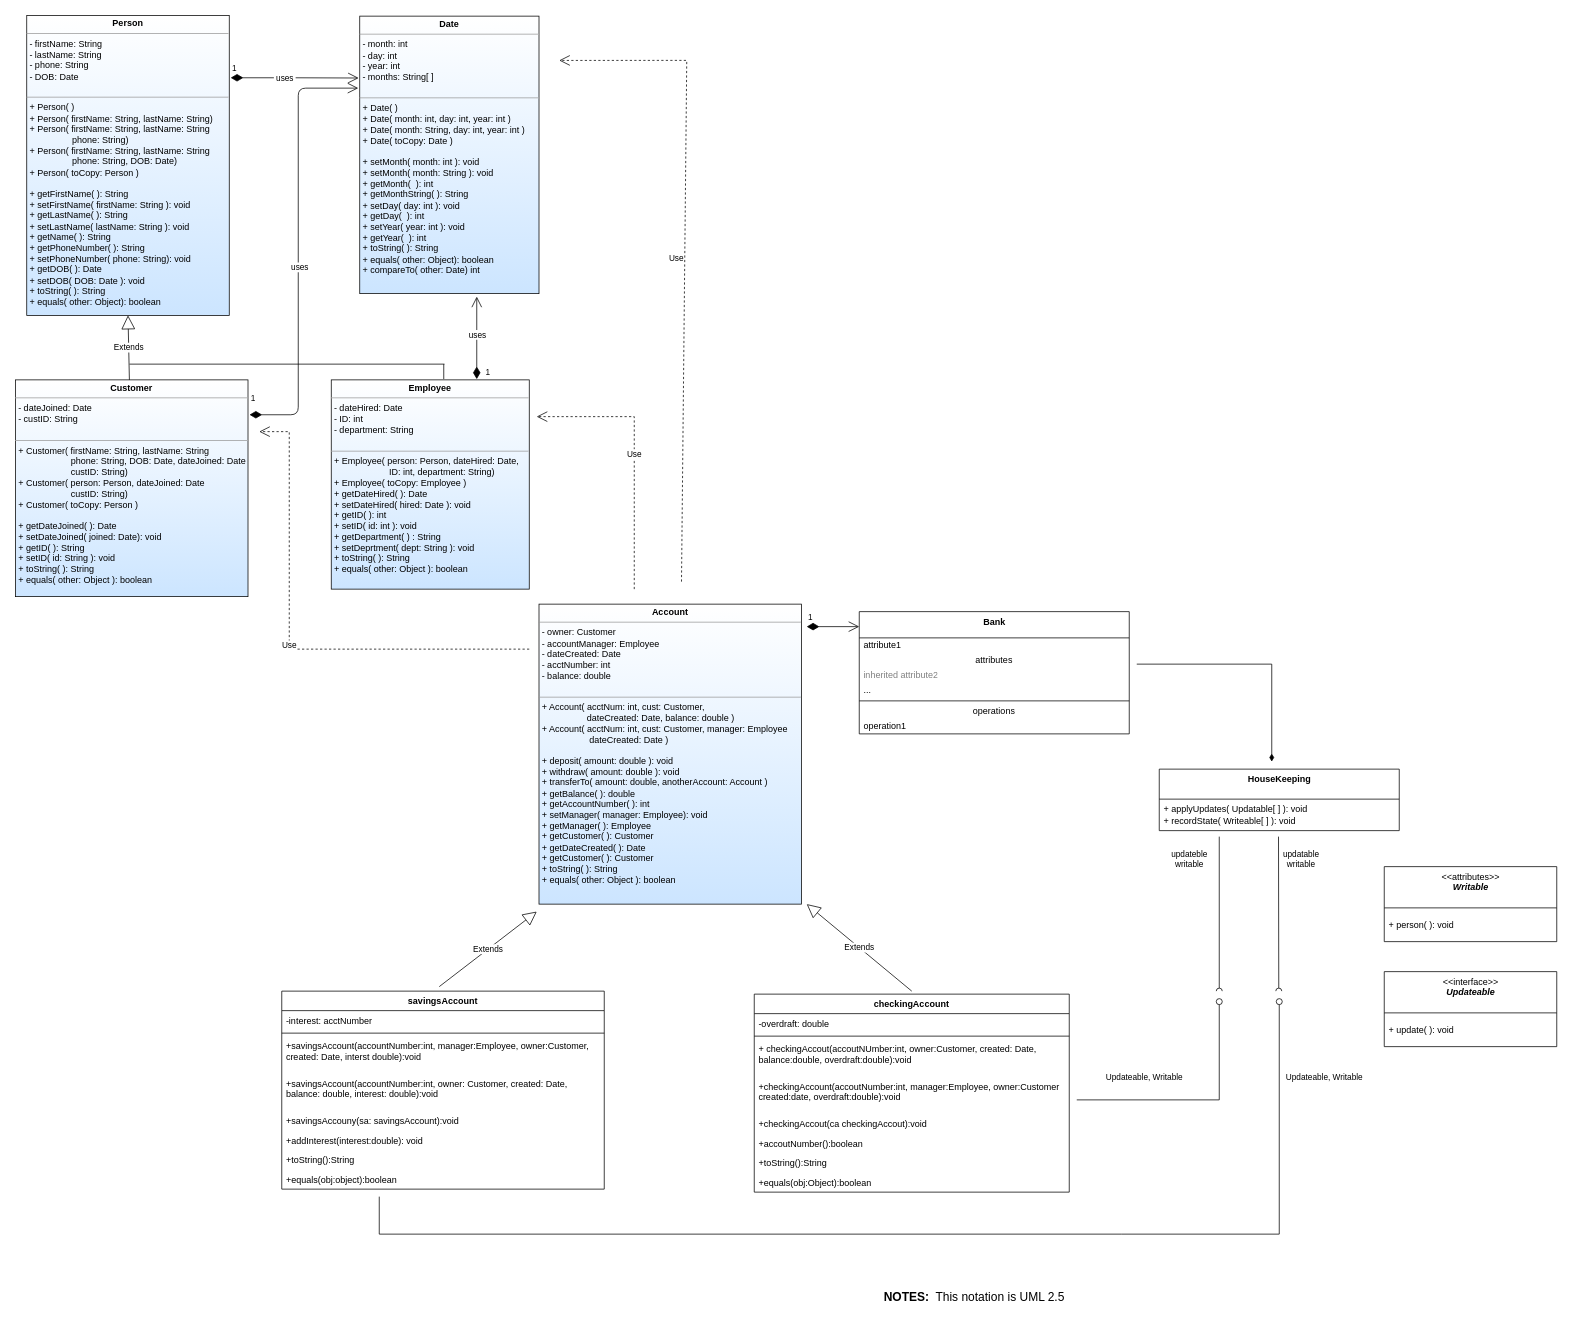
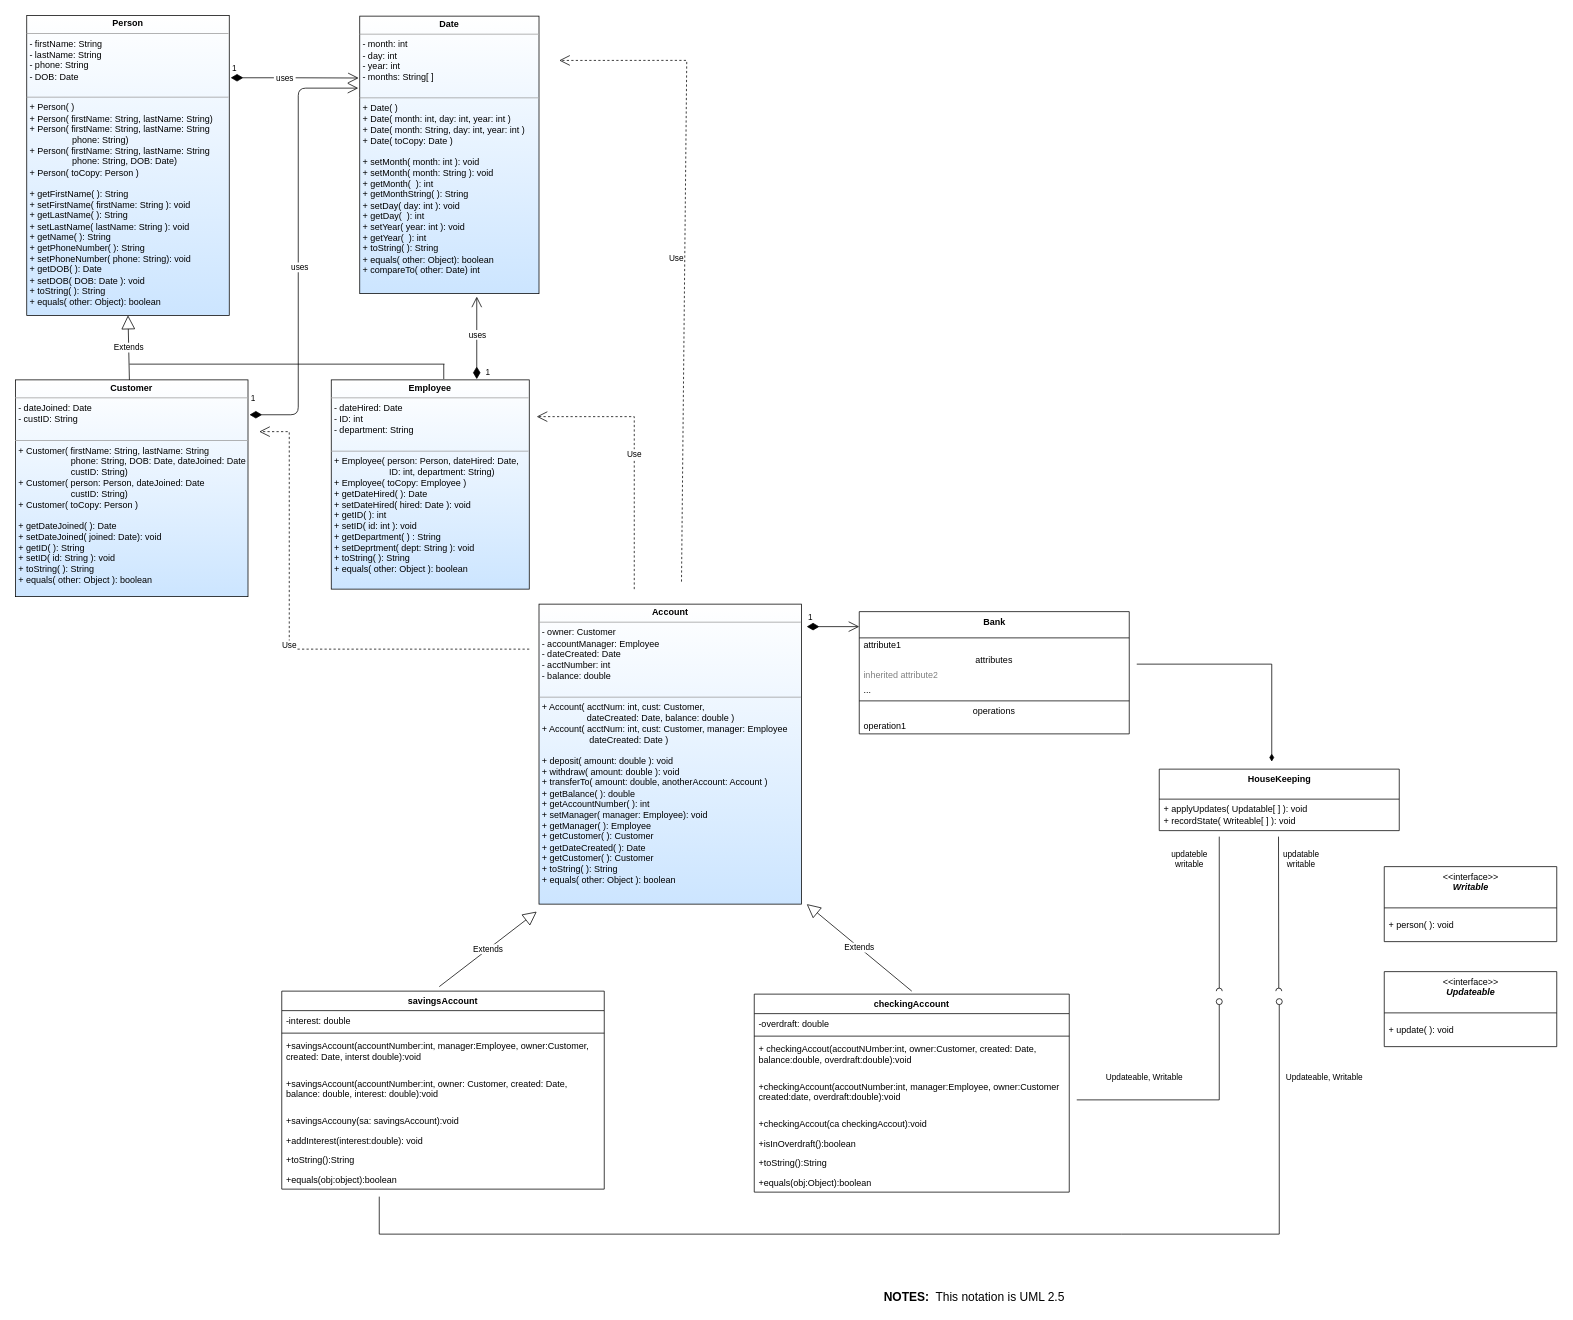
node "<<attributes>> Writable": label "<<attributes>> Writable" -> "<<interface>> Writable"
node "-interest: acctNumber": label "-interest: acctNumber" -> "-interest: double"
node "+accoutNumber():boolean": label "+accoutNumber():boolean" -> "+isInOverdraft():boolean"
